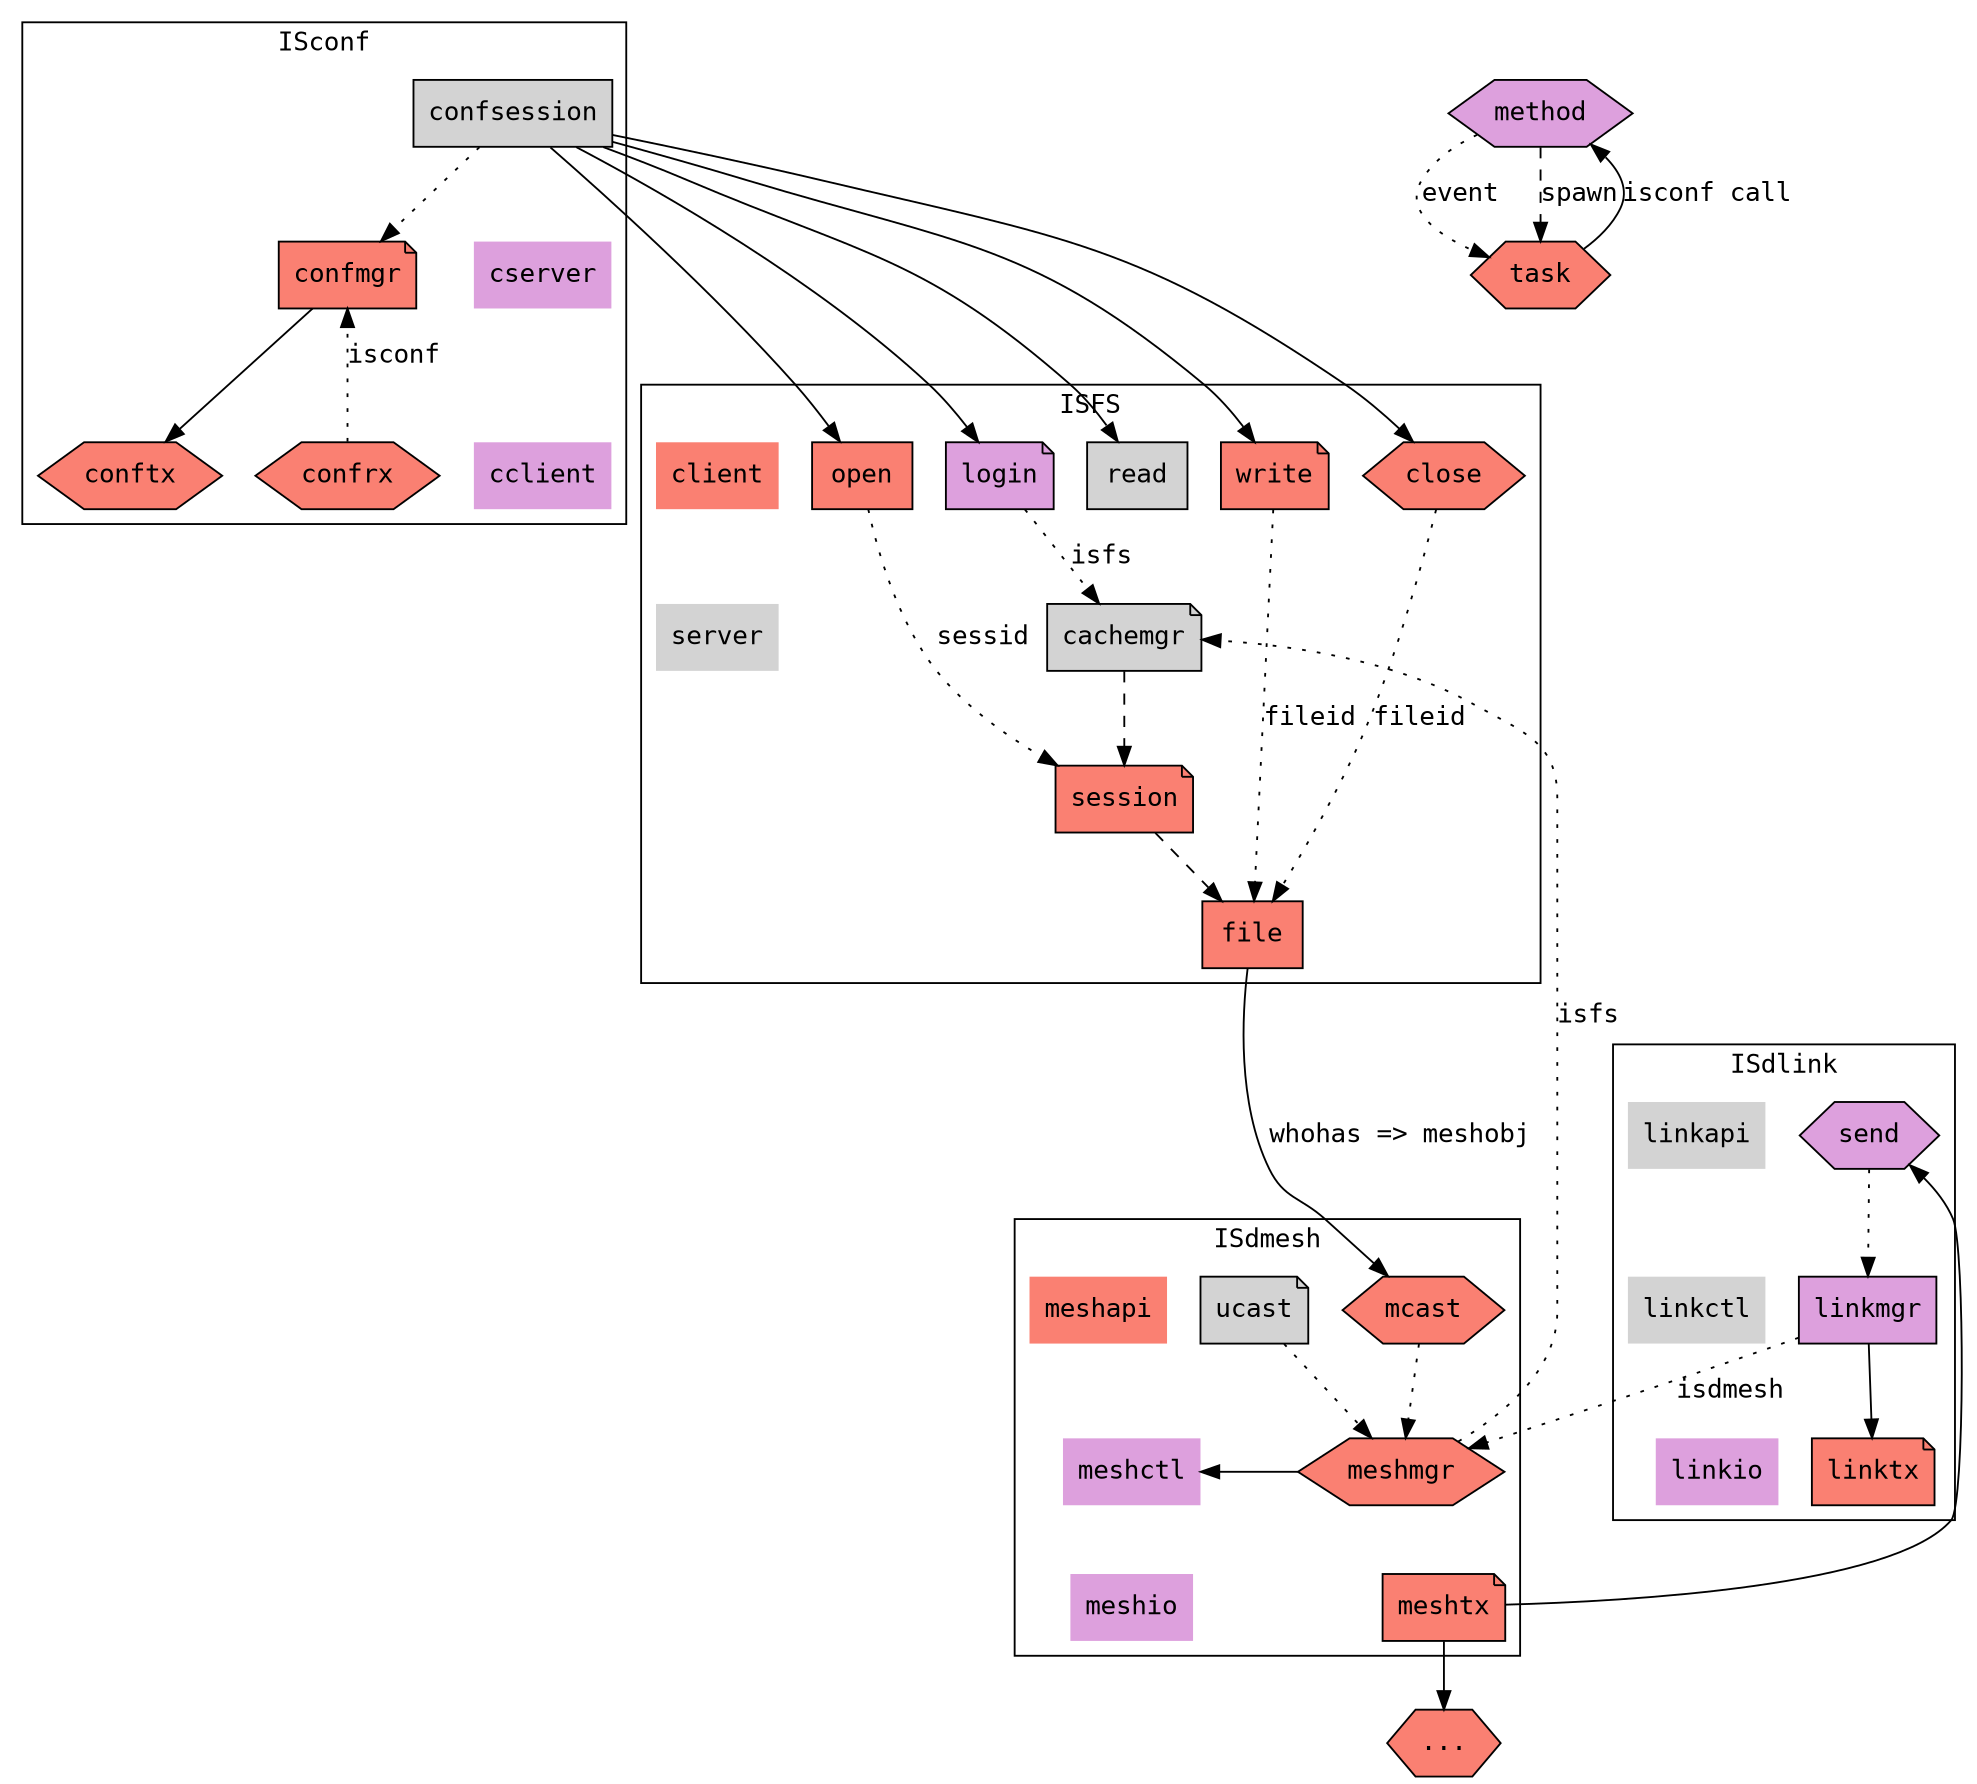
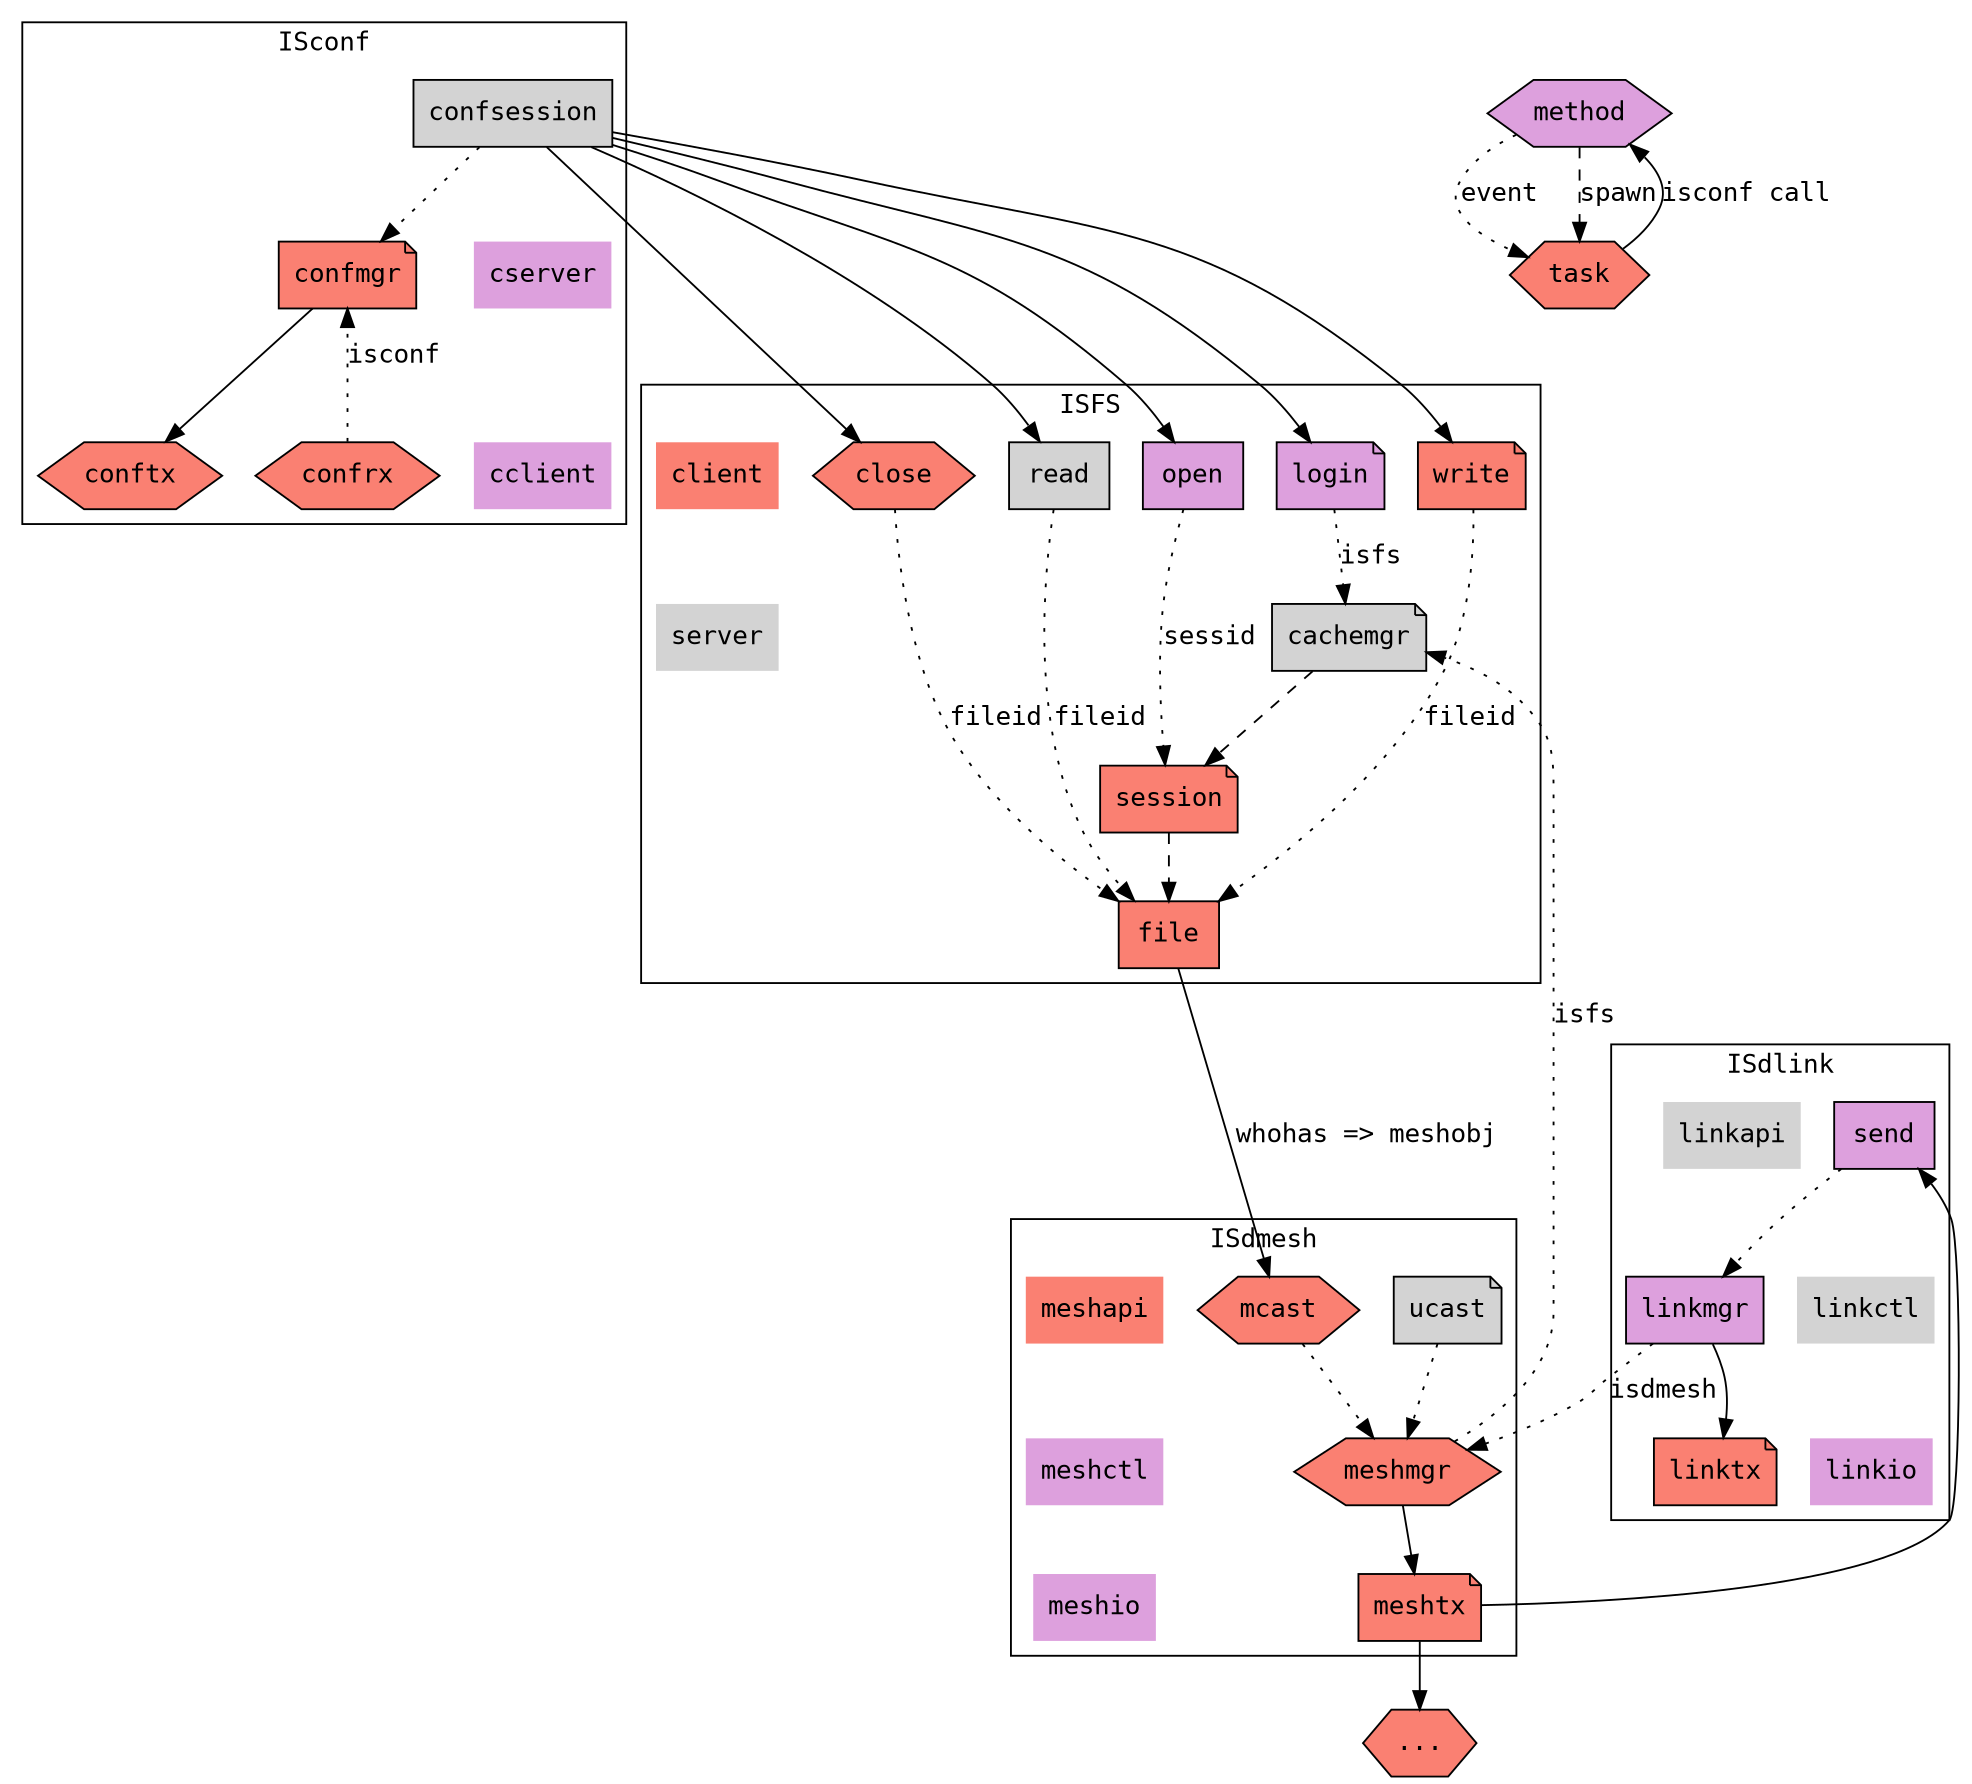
node "open": fillcolor salmon -> plum
edge "read" -> "file": added, label "fileid"
node "send": shape hexagon -> box
edge "meshmgr" -> "meshctl": now "meshmgr" -> "meshtx"
